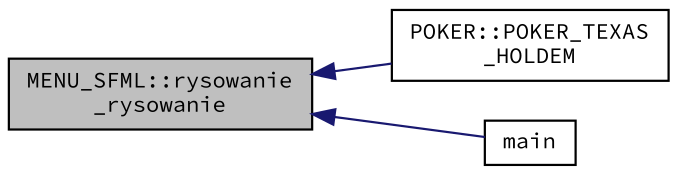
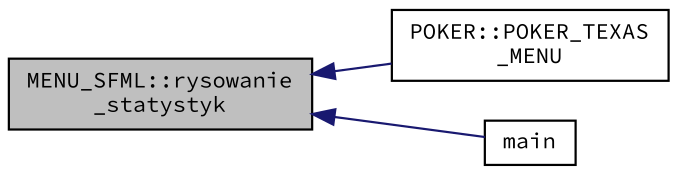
node "POKER::POKER_TEXAS _HOLDEM": label "POKER::POKER_TEXAS _HOLDEM" -> "POKER::POKER_TEXAS _MENU"
node "MENU_SFML::rysowanie _rysowanie": label "MENU_SFML::rysowanie _rysowanie" -> "MENU_SFML::rysowanie _statystyk"
